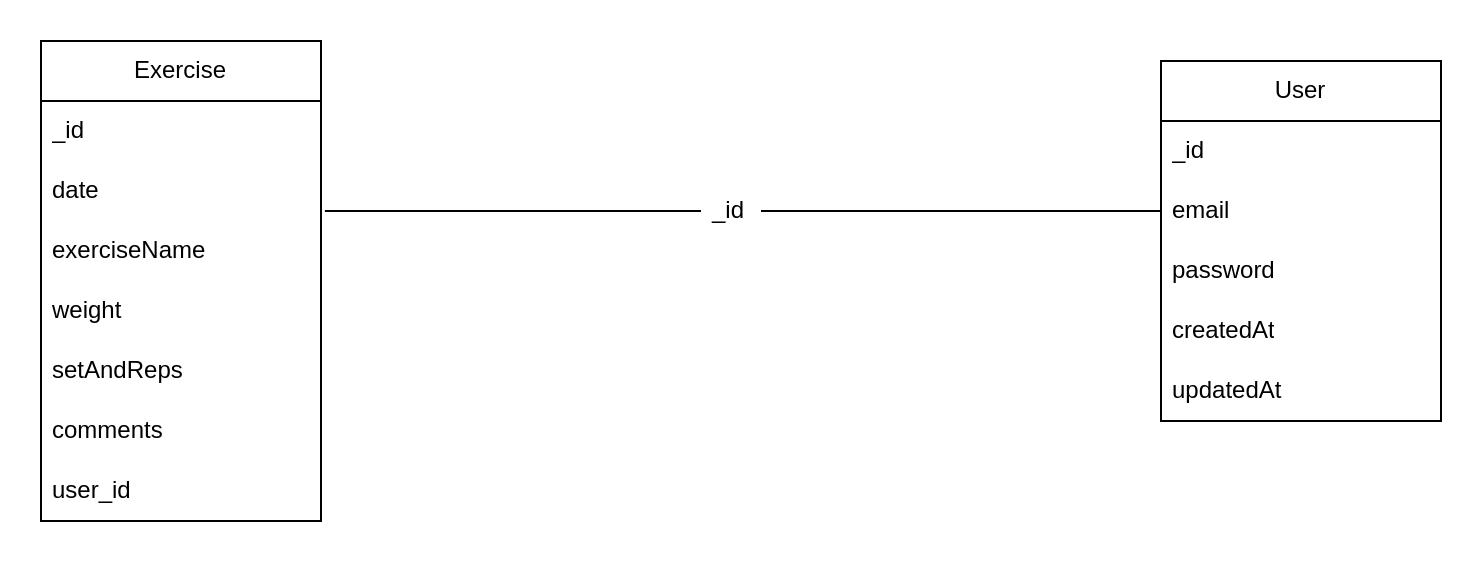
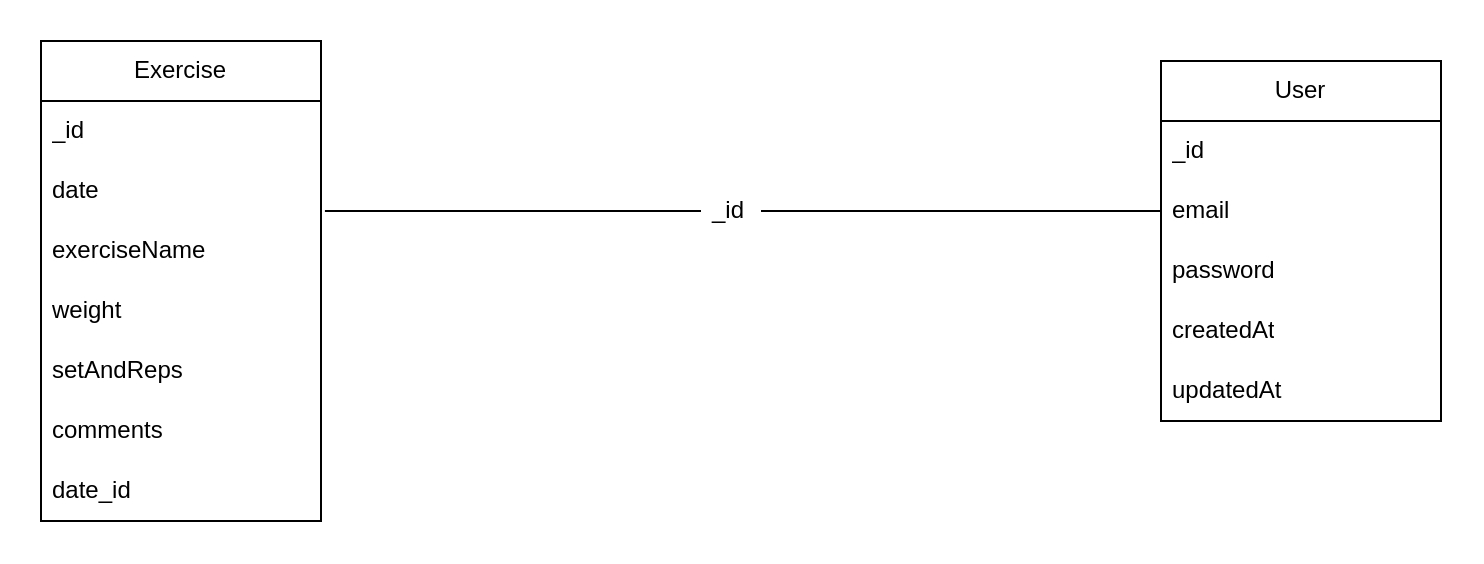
node "user_id": label "user_id" -> "date_id"
